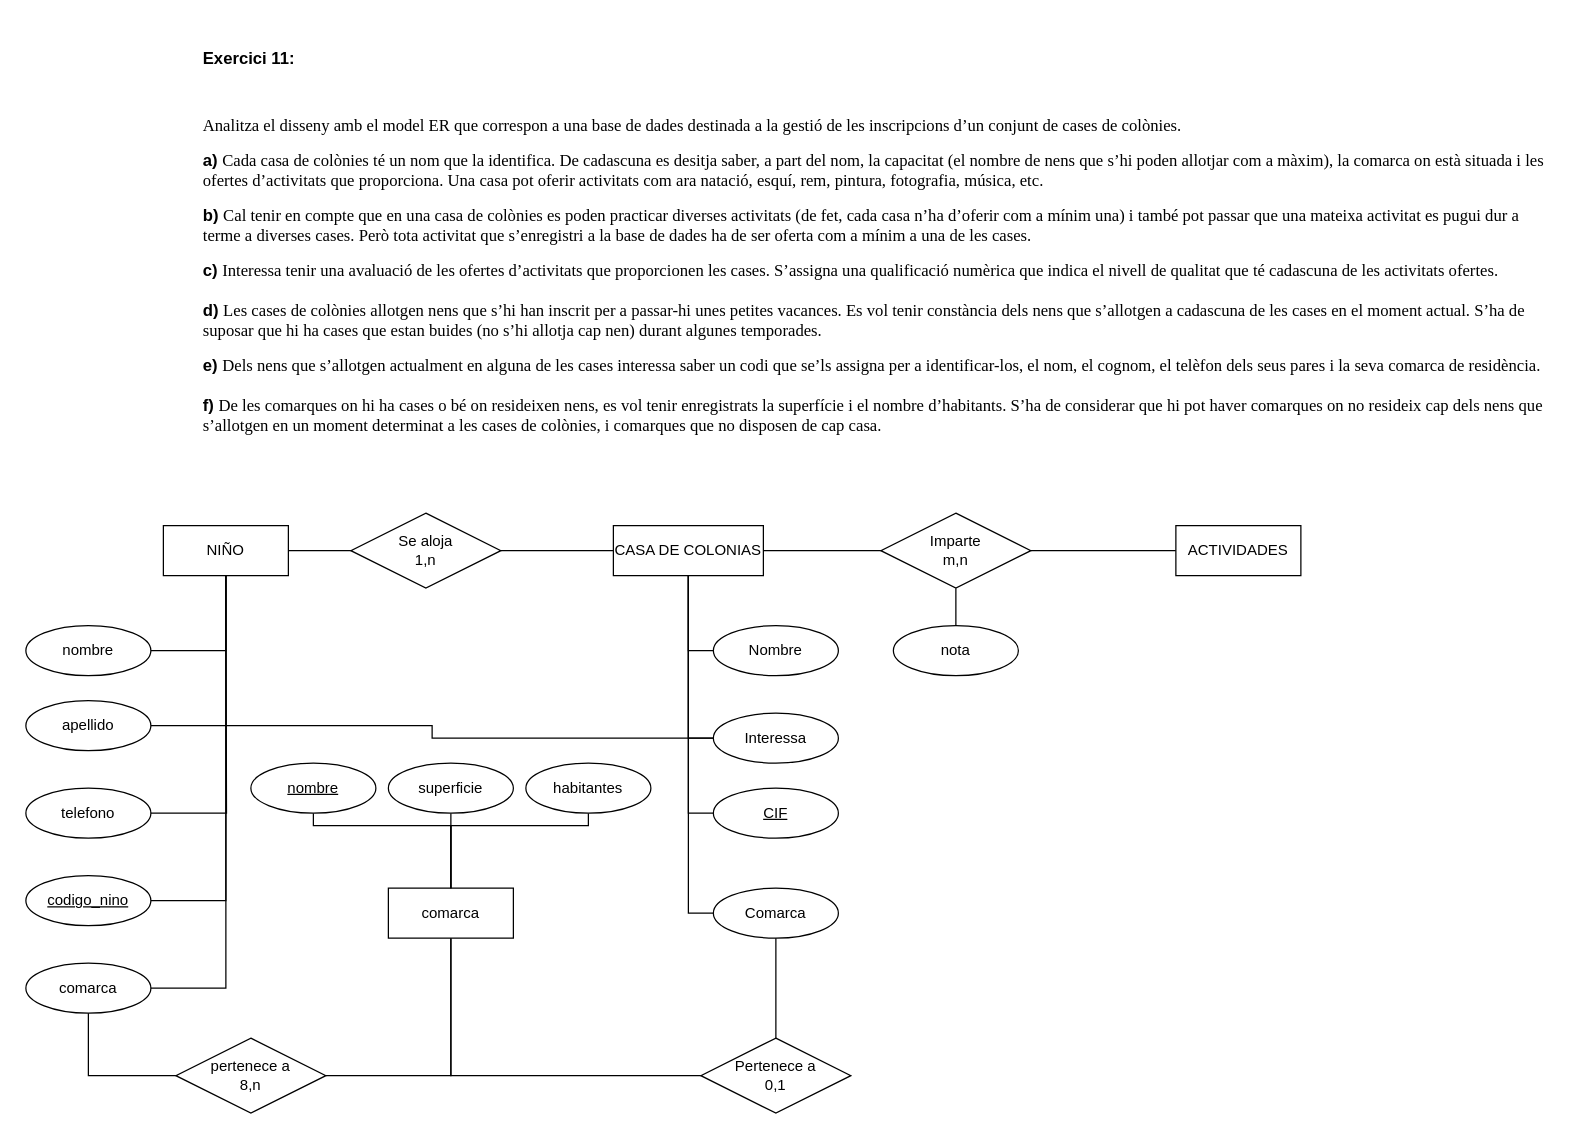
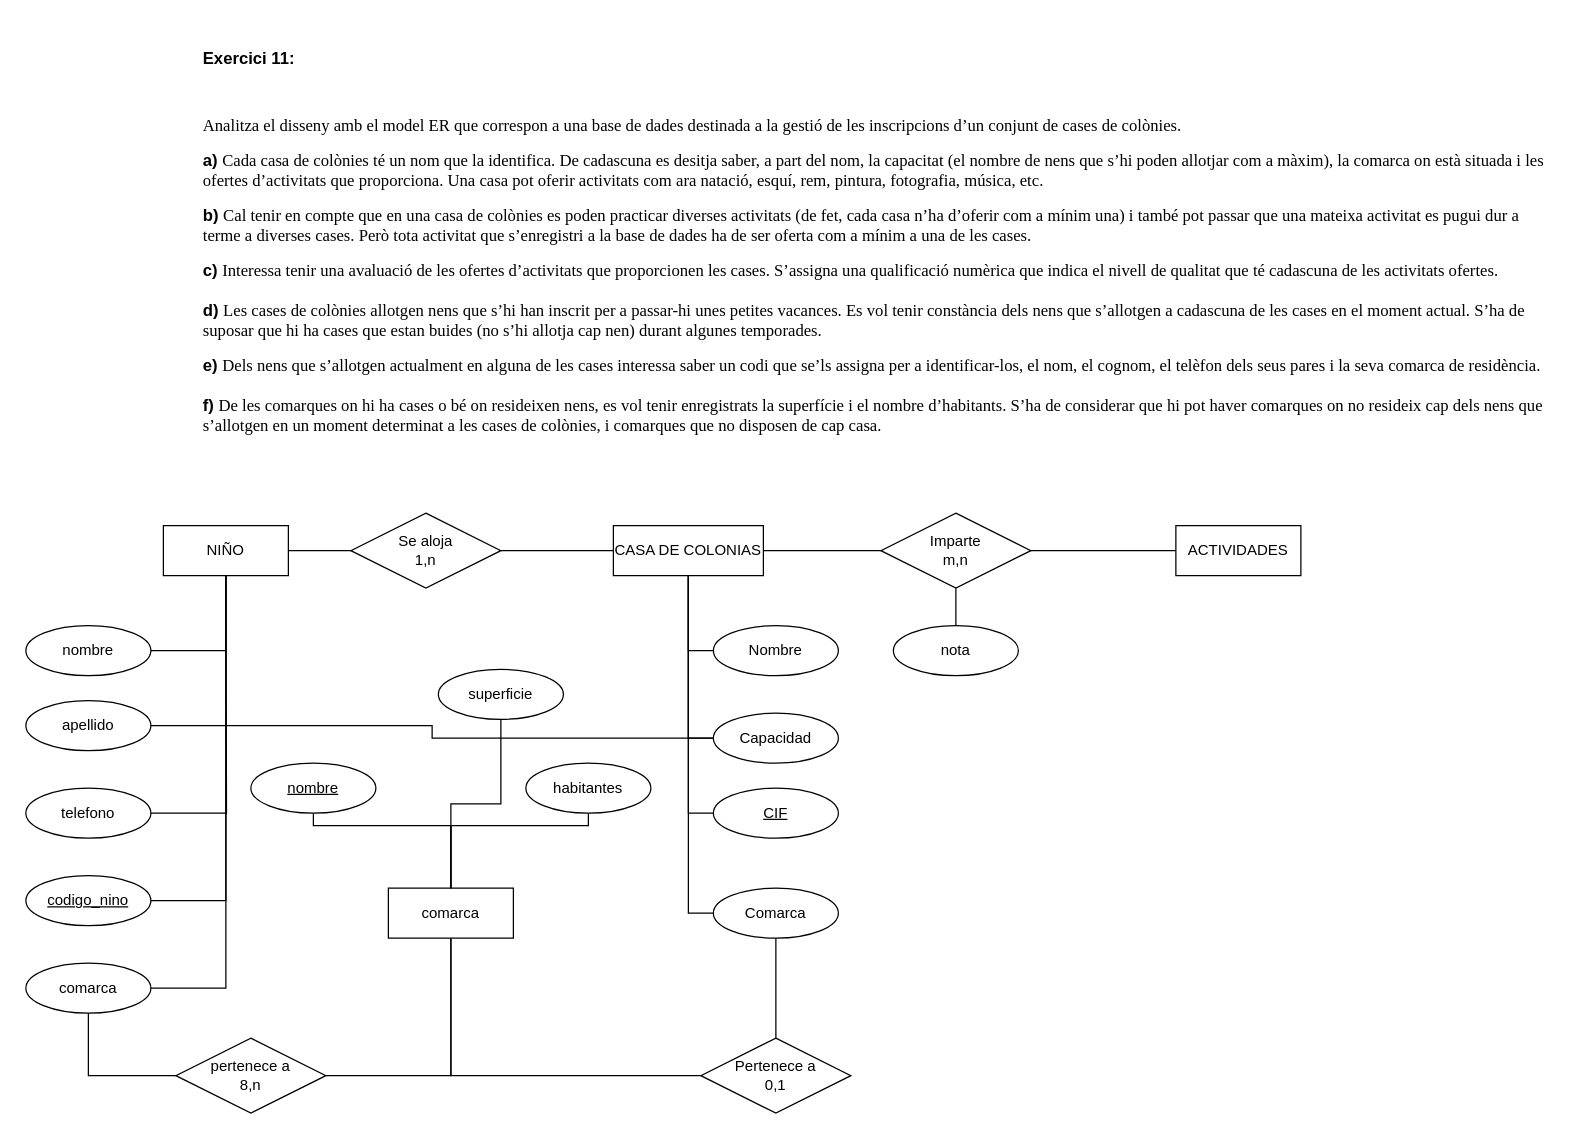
node "Interessa": label "Interessa" -> "Capacidad"
node "superficie": moved (451, 788) -> (501, 694)
